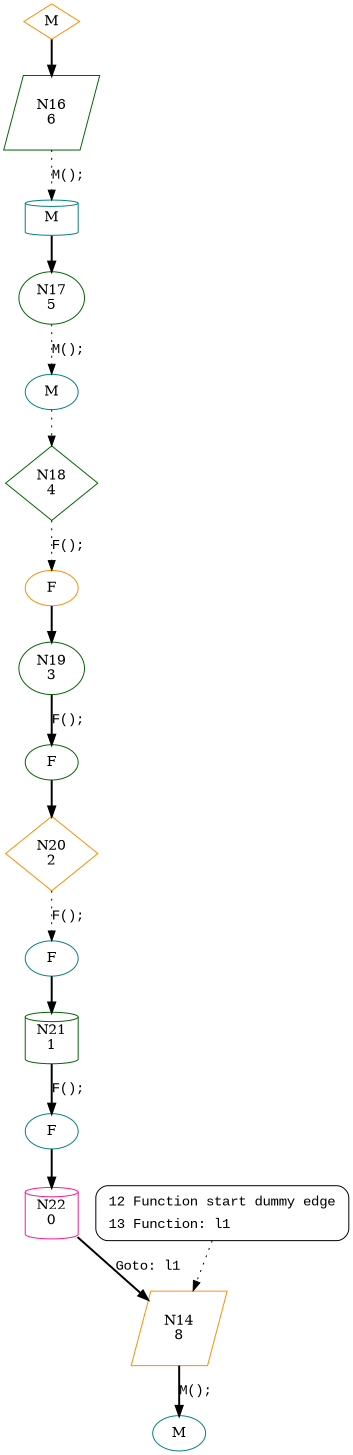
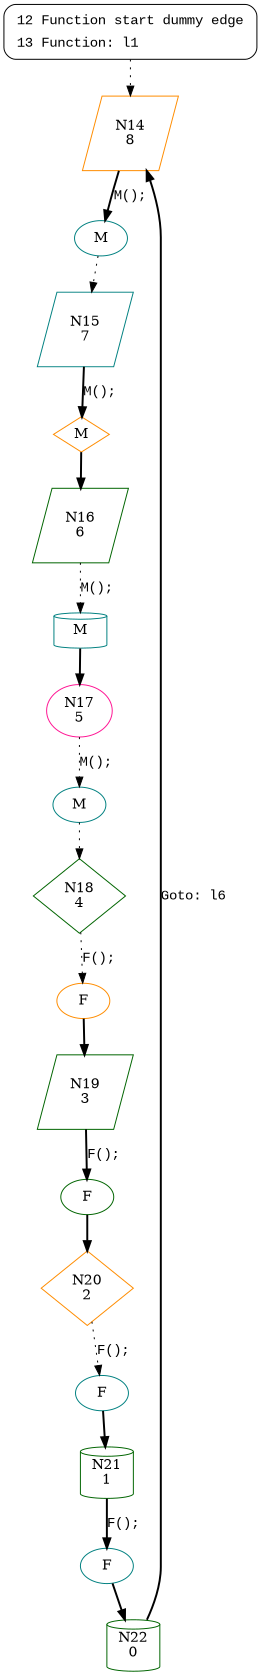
node "N17 5": color darkgreen -> deeppink
node "N15 7": added
node "N19 3": shape ellipse -> parallelogram
node "N22 0": color deeppink -> darkgreen
edge "N22 0" -> "N14 8": label "Goto: l1" -> "Goto: l6"
